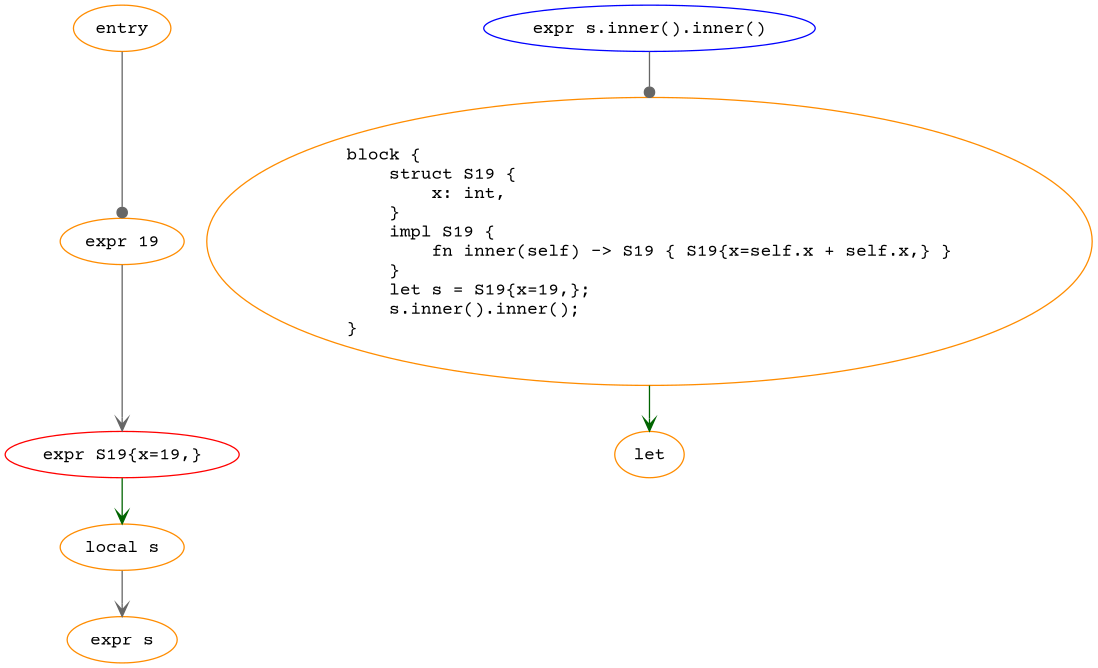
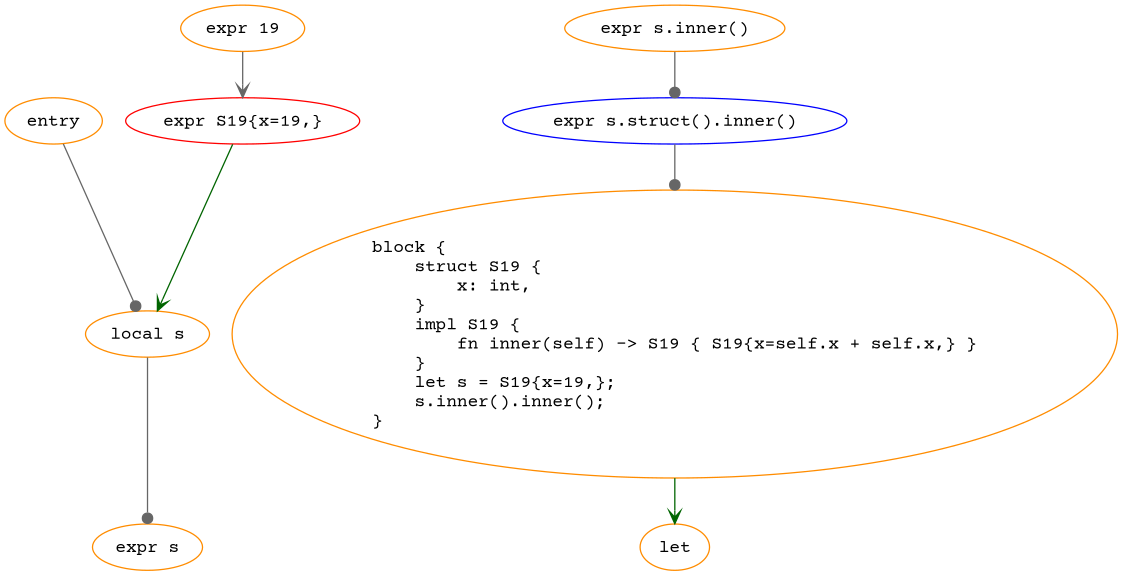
node "expr s.inner().inner()": label "expr s.inner().inner()" -> "expr s.struct().inner()"
node "expr s.inner()": added
edge "entry" -> "expr 19": now "entry" -> "local s"
edge "local s" -> "expr s": arrowhead vee -> dot
